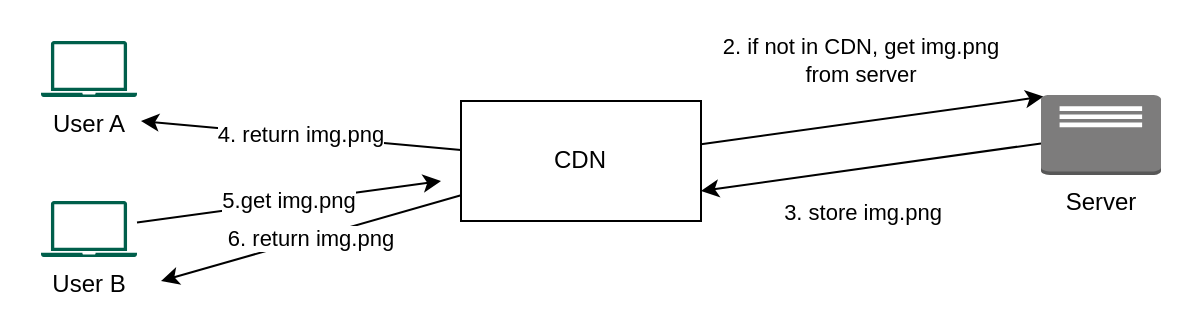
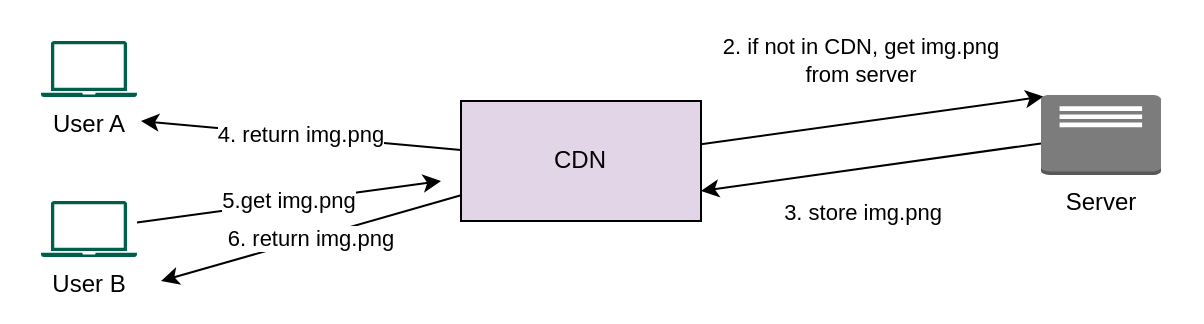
node "CDN": fillcolor #ffffff -> #e1d5e7
